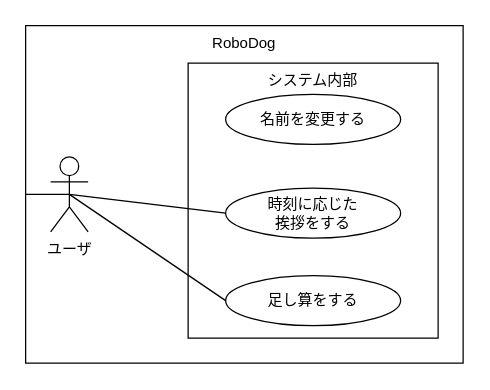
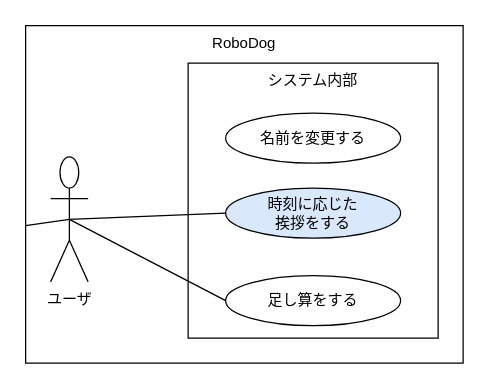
node "名前を変更する": moved (313, 119) -> (313, 138)
node "ユーザ": size 38x75 -> 38x125
node "時刻に応じた 挨拶をする": fillcolor #ffffff -> #dae8fc
